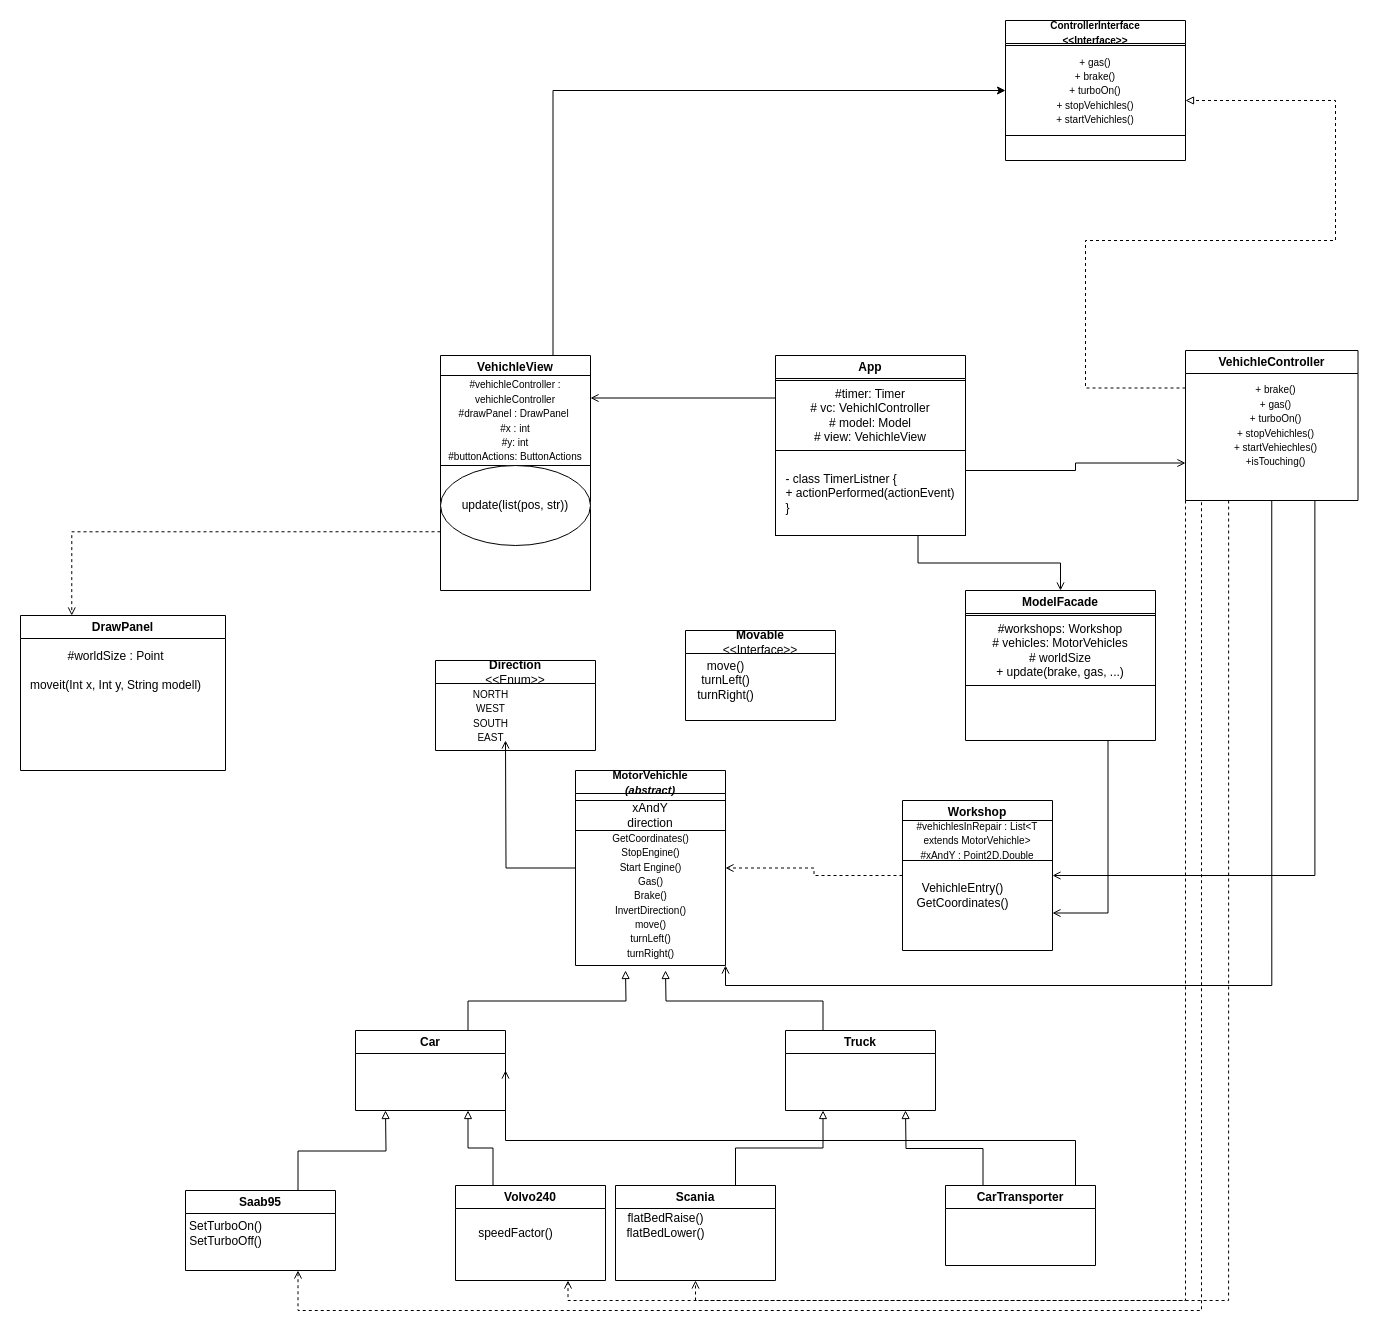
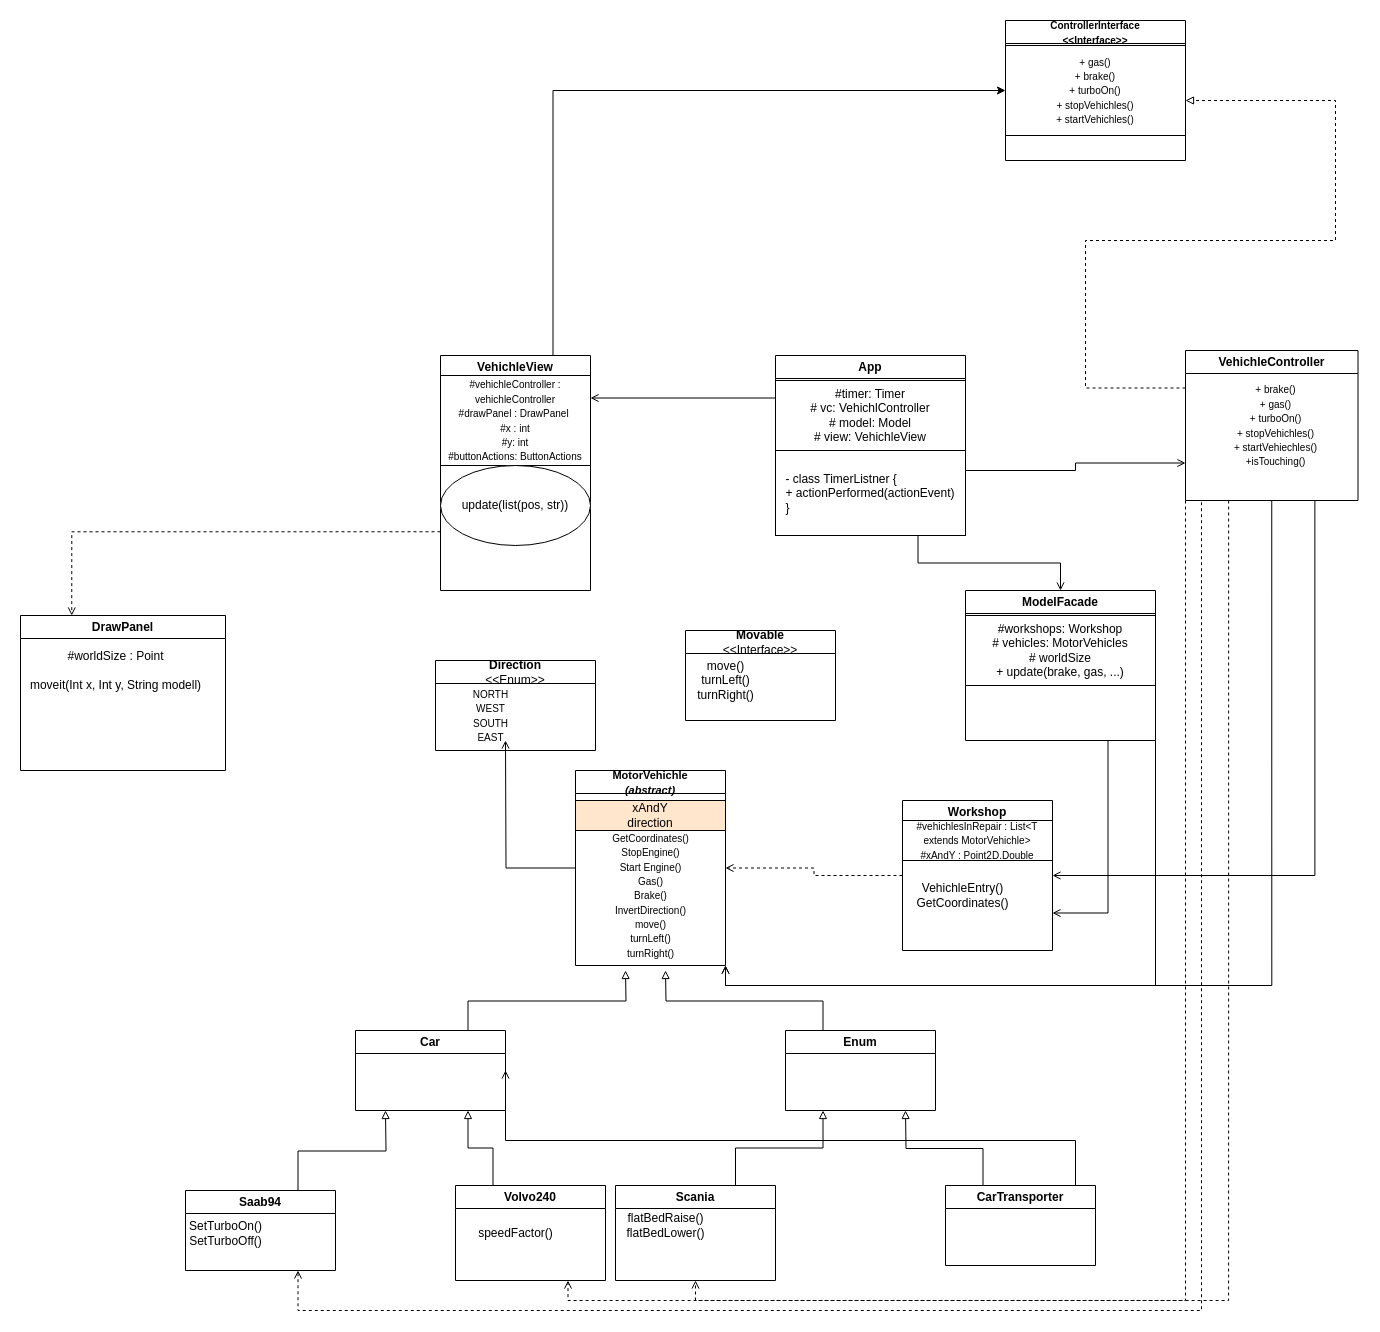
node "xAndY direction": fillcolor #ffffff -> #ffe6cc
edge "ModelFacade" -> "MotorVehichle (abstract)": added
node "Truck": label "Truck" -> "Enum"
node "Saab95": label "Saab95" -> "Saab94"
